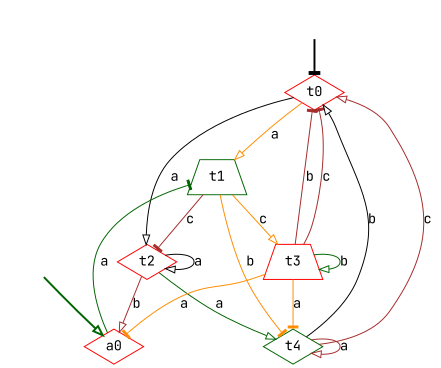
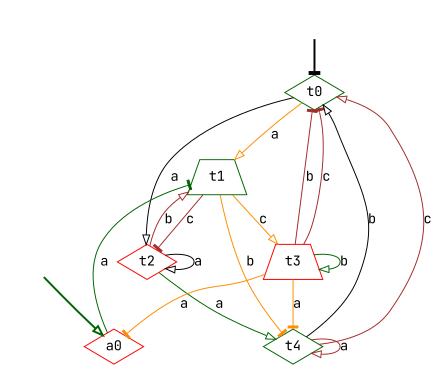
node "t0": color red -> darkgreen
edge "t2" -> "a0": now "t2" -> "t1"
